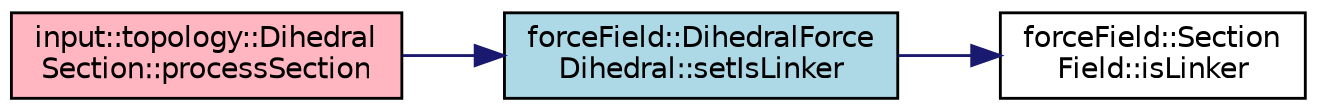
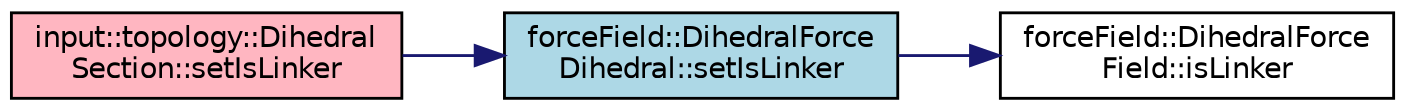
node "input::topology::Dihedral Section::processSection": label "input::topology::Dihedral Section::processSection" -> "input::topology::Dihedral Section::setIsLinker"
node "forceField::Section Field::isLinker": label "forceField::Section Field::isLinker" -> "forceField::DihedralForce Field::isLinker"
